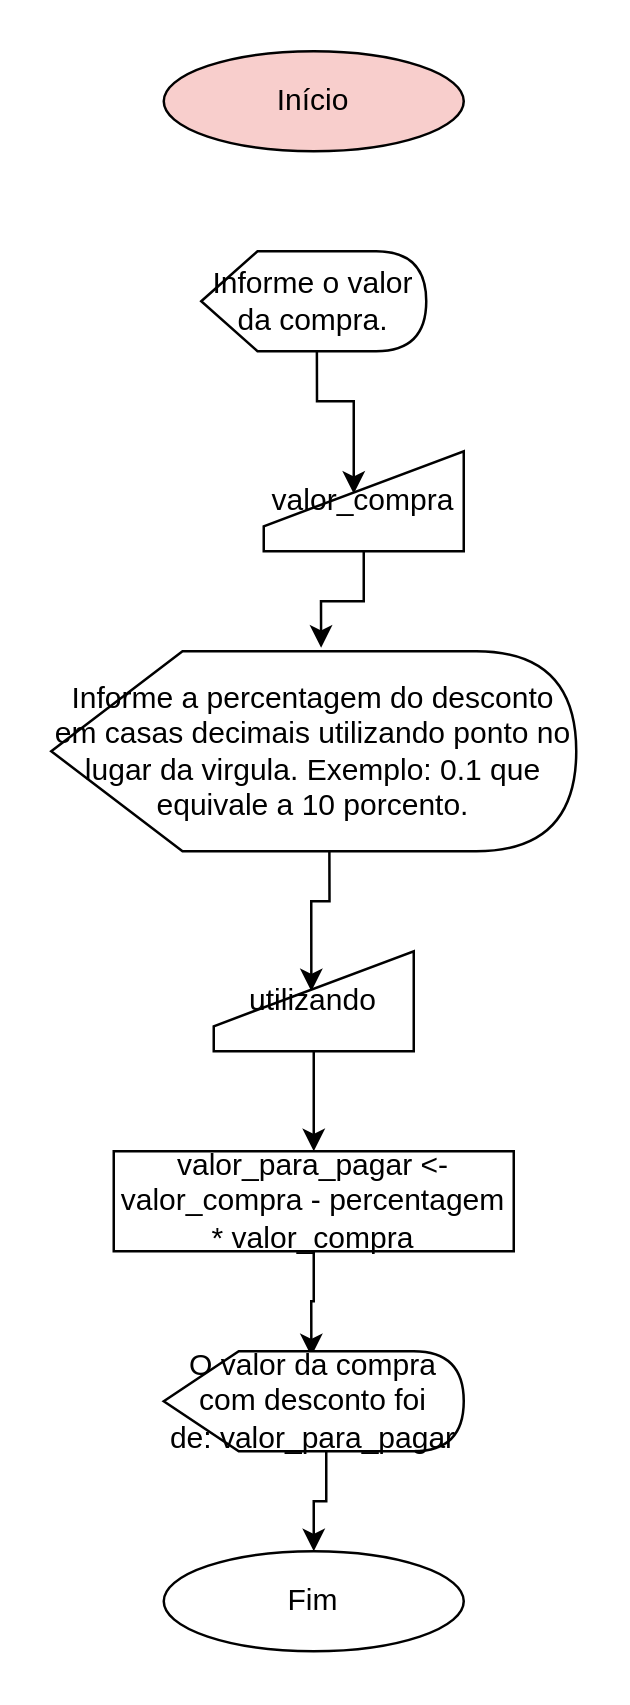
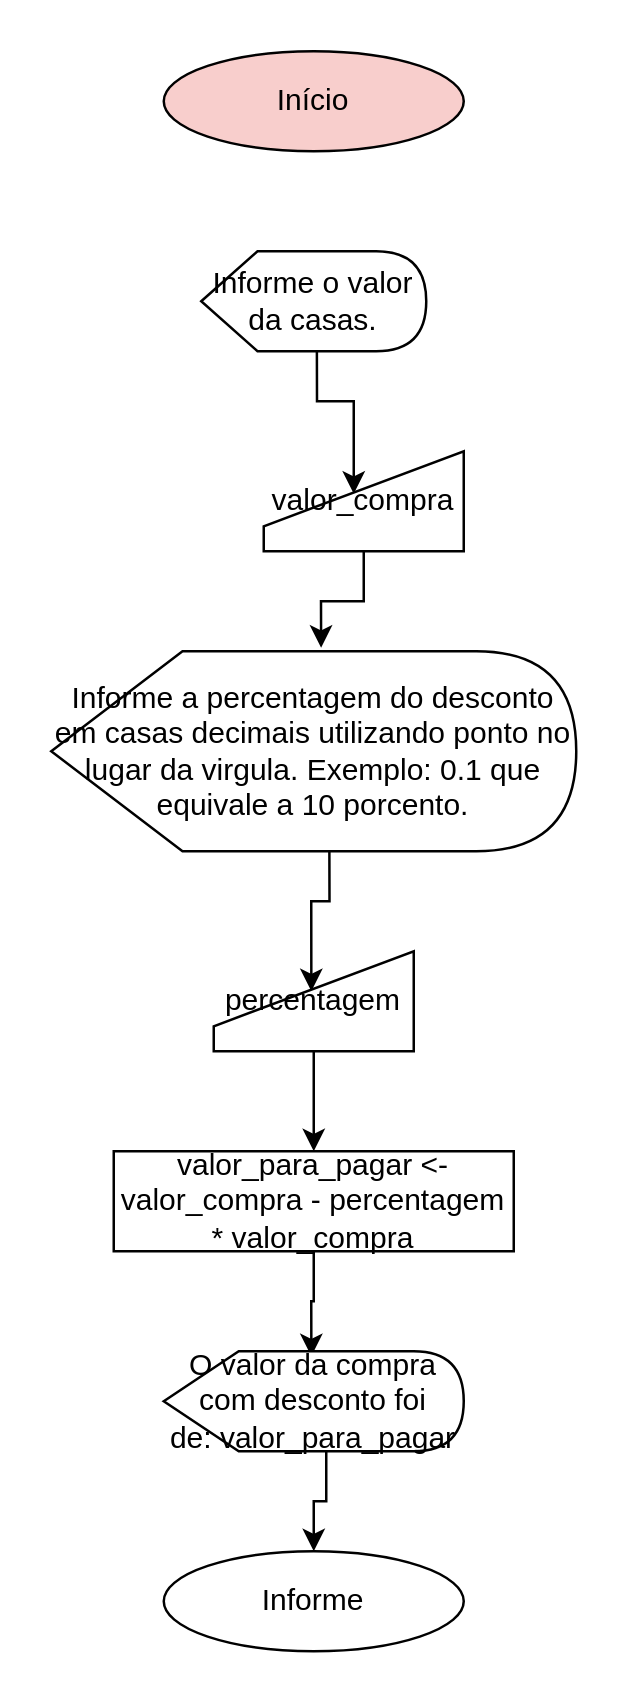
node "Informe o valor da compra.": label "Informe o valor da compra." -> "Informe o valor da casas."
node "utilizando": label "utilizando" -> "percentagem"
node "Fim": label "Fim" -> "Informe"
